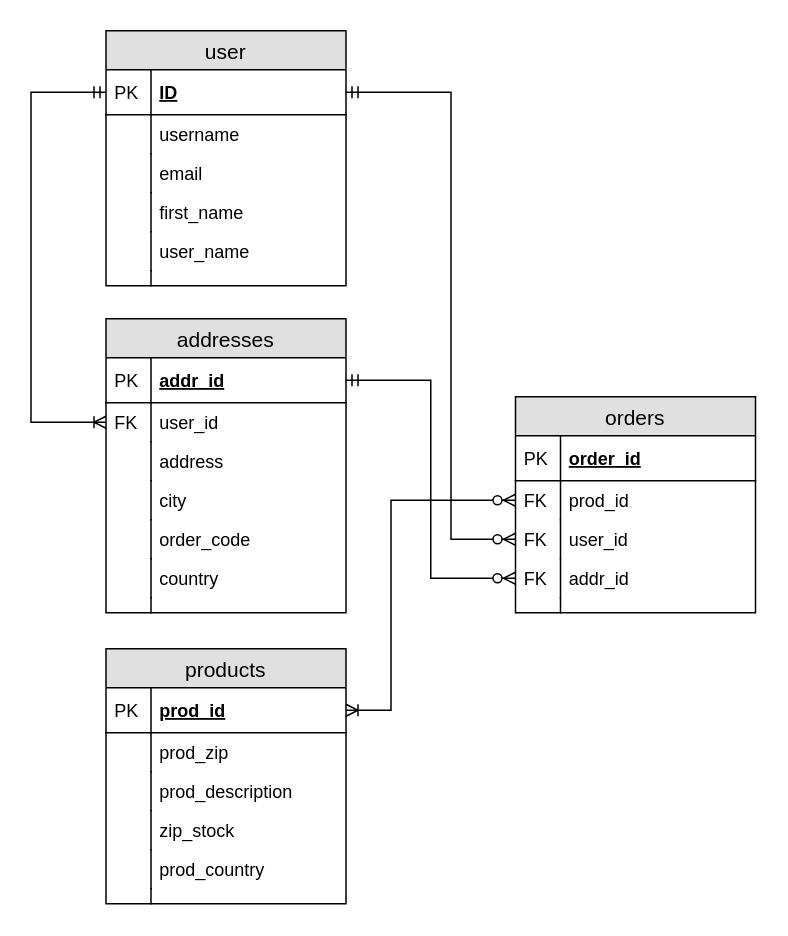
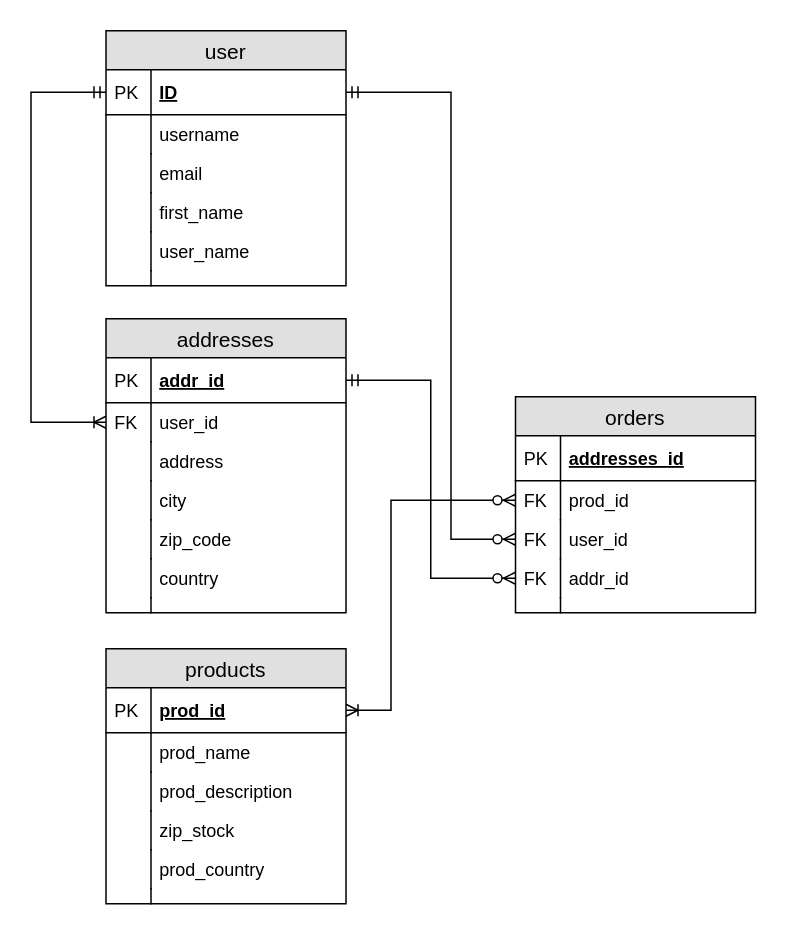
node "order_id": label "order_id" -> "addresses_id"
node "order_code": label "order_code" -> "zip_code"
node "prod_zip": label "prod_zip" -> "prod_name"
